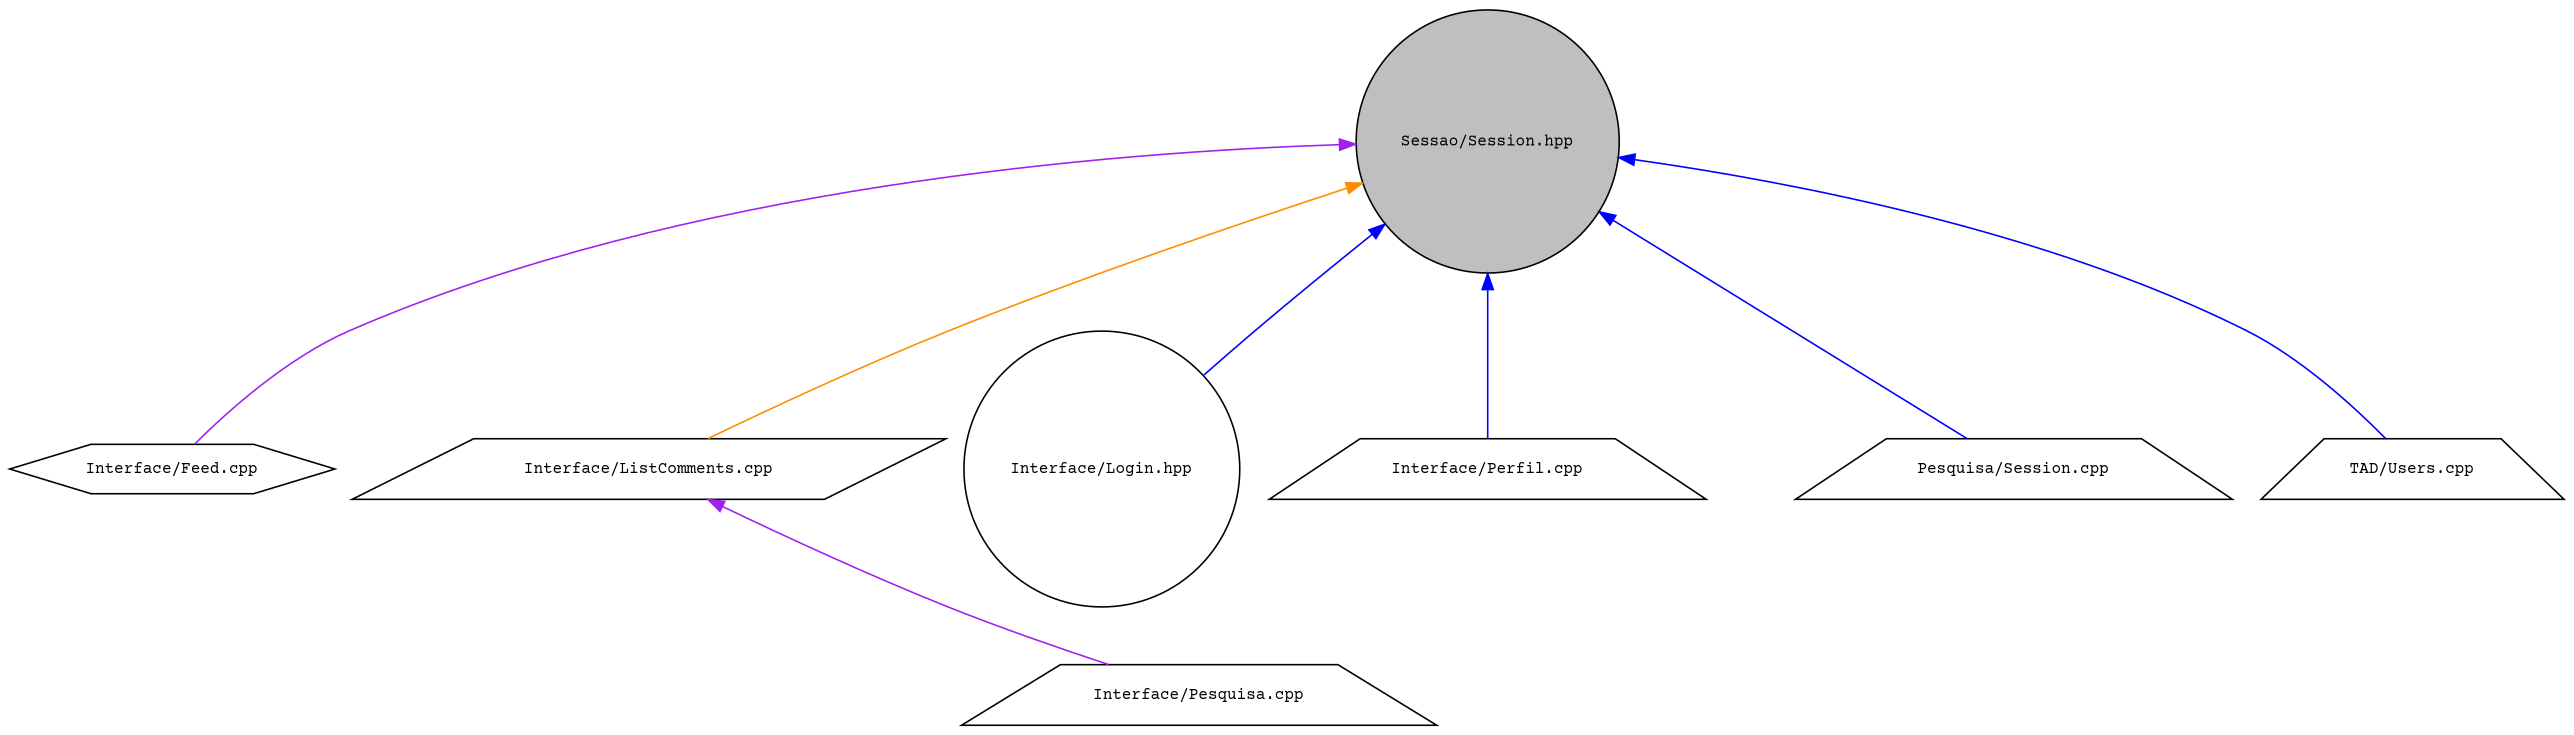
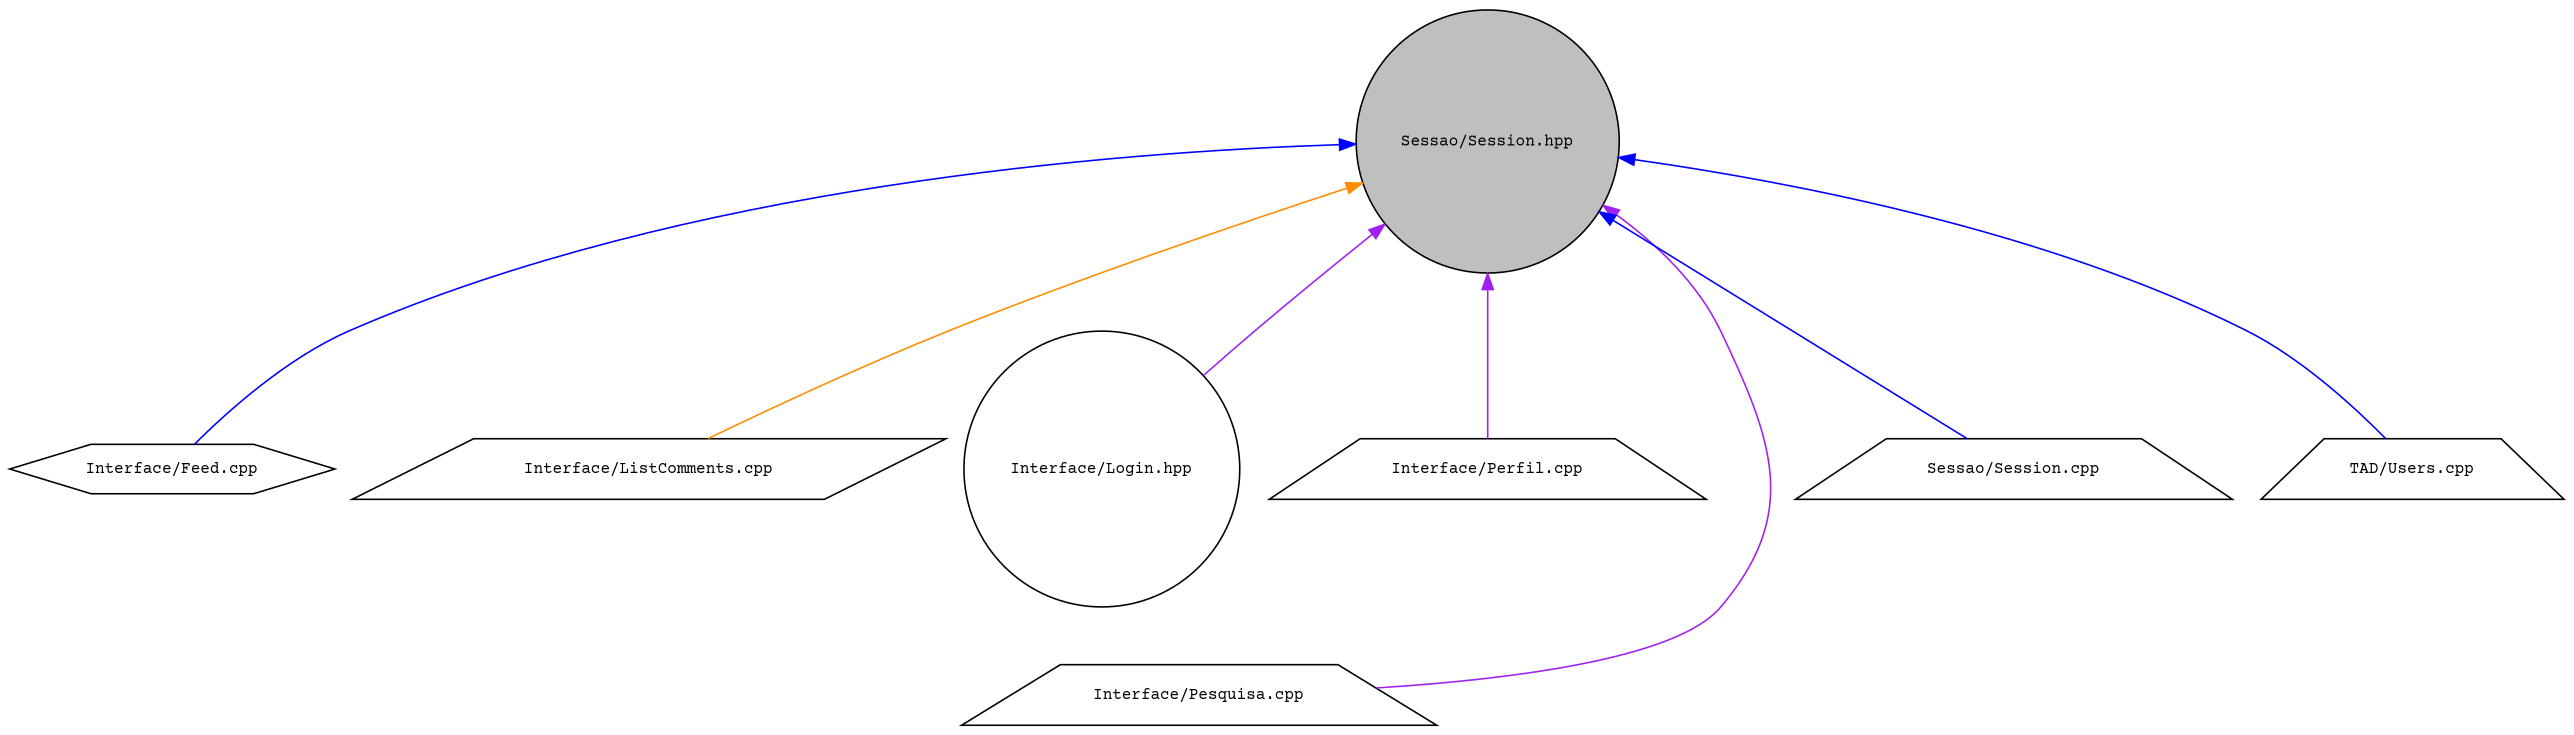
edge "Interface/Feed.cpp" -> "Sessao/Session.hpp": color purple -> blue
edge "Interface/Login.hpp" -> "Sessao/Session.hpp": color blue -> purple
edge "Interface/Perfil.cpp" -> "Sessao/Session.hpp": color blue -> purple
node "Pesquisa/Session.cpp": label "Pesquisa/Session.cpp" -> "Sessao/Session.cpp"
edge "Interface/Pesquisa.cpp" -> "Interface/ListComments.cpp": now "Interface/Pesquisa.cpp" -> "Sessao/Session.hpp"
